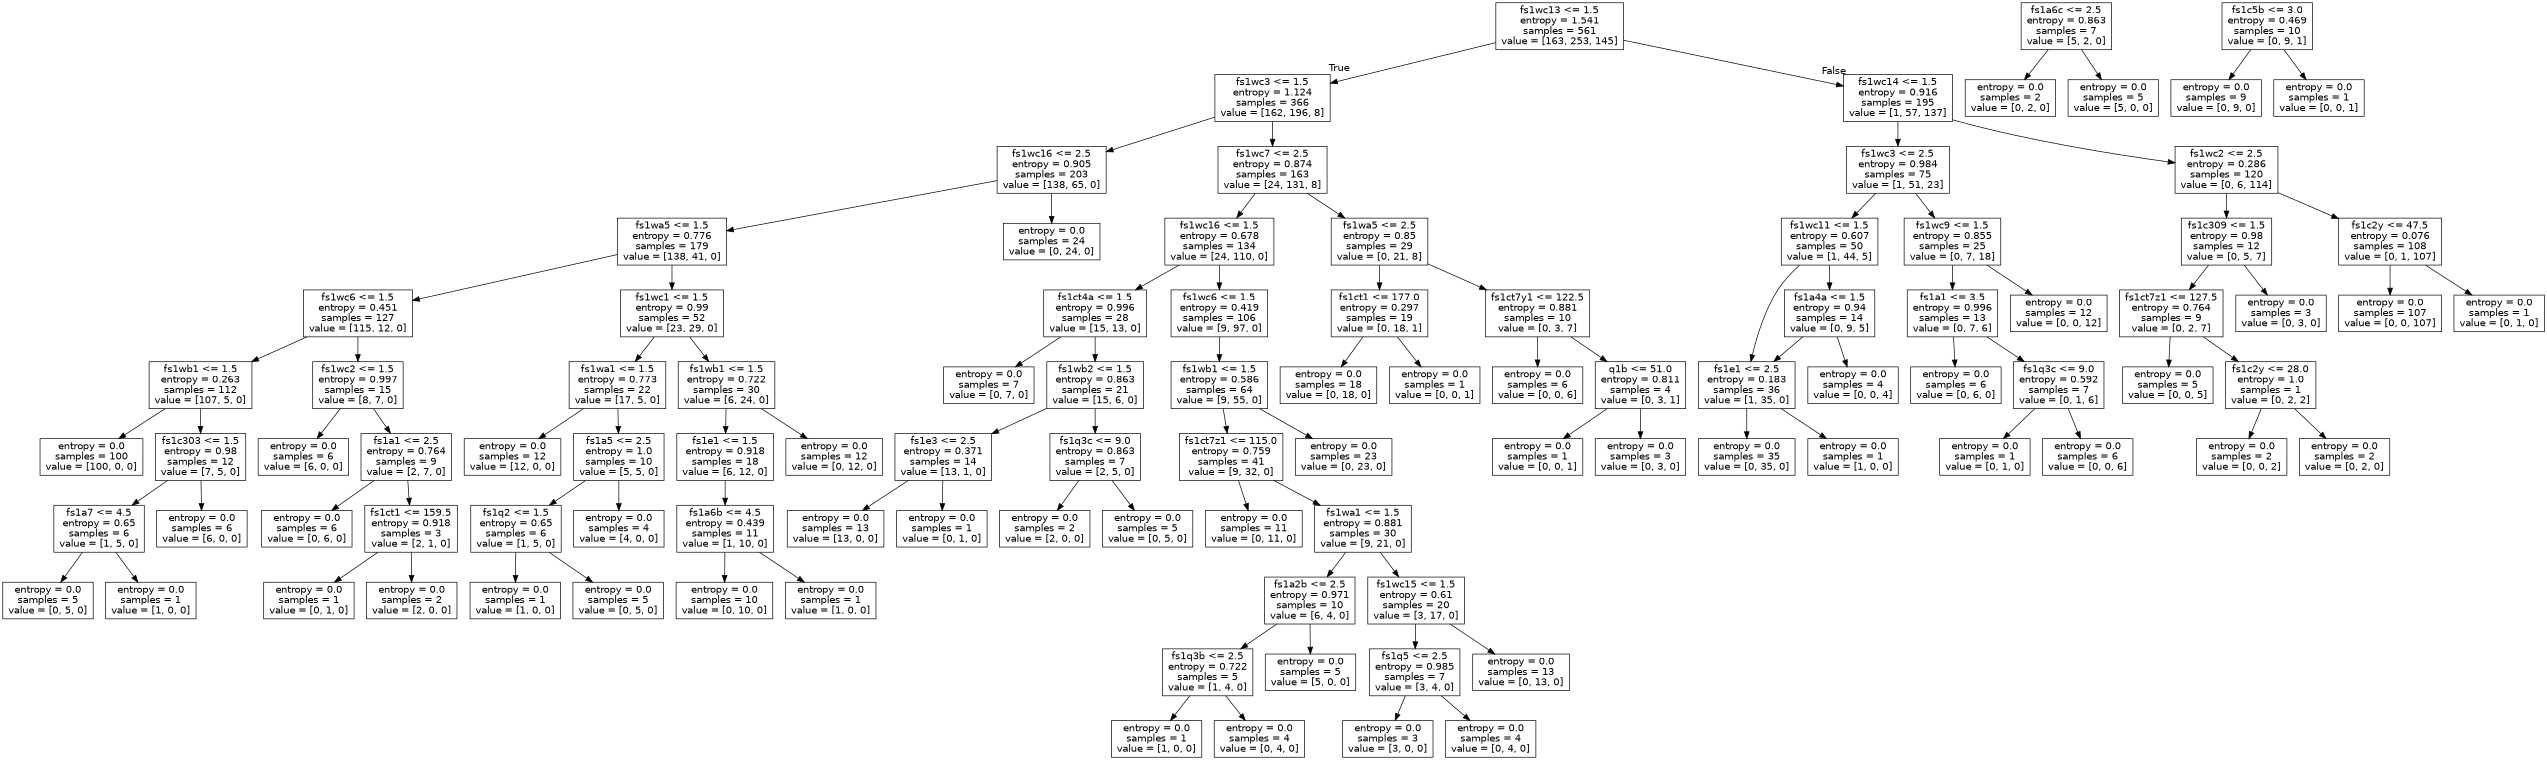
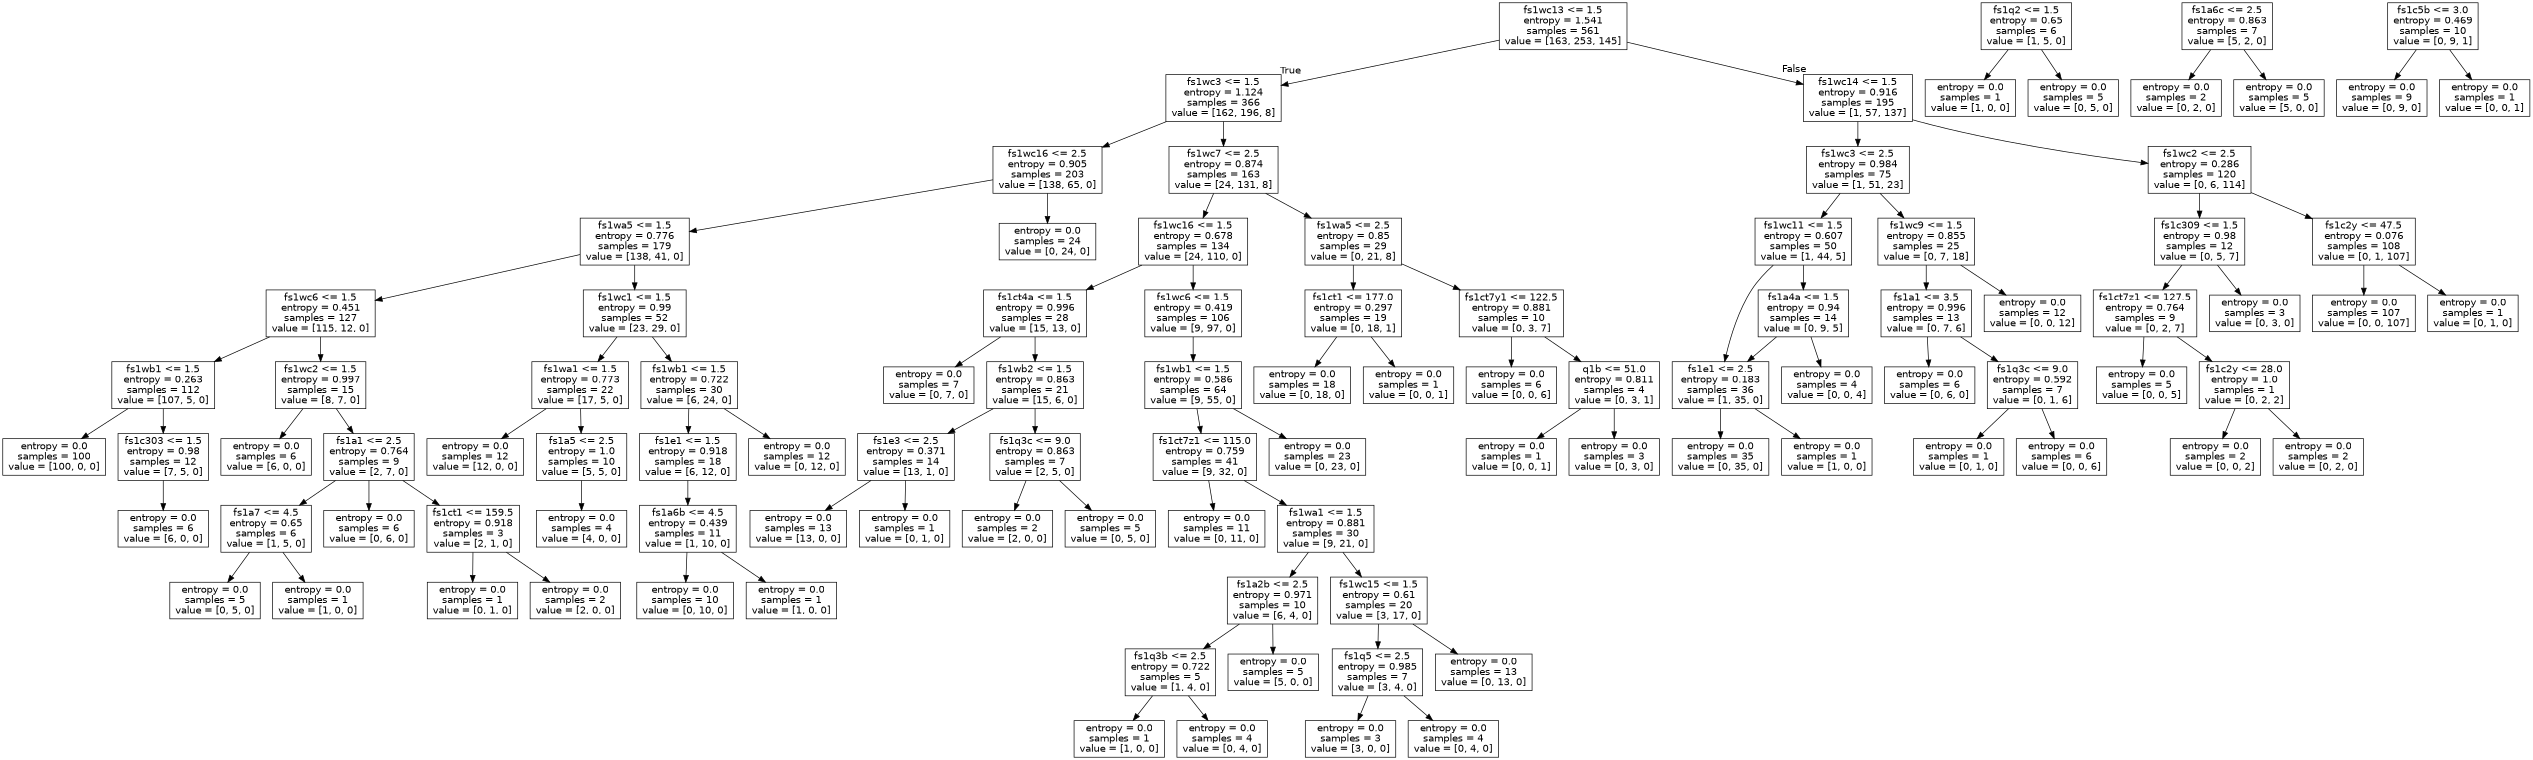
edge "fs1c303 <= 1.5 entropy = 0.98 samples = 12 value = [7, 5, 0]" -> "fs1a7 <= 4.5 entropy = 0.65 samples = 6 value = [1, 5, 0]": now "fs1a1 <= 2.5 entropy = 0.764 samples = 9 value = [2, 7, 0]" -> "fs1a7 <= 4.5 entropy = 0.65 samples = 6 value = [1, 5, 0]"
edge "fs1a5 <= 2.5 entropy = 1.0 samples = 10 value = [5, 5, 0]" -> "fs1q2 <= 1.5 entropy = 0.65 samples = 6 value = [1, 5, 0]": removed
